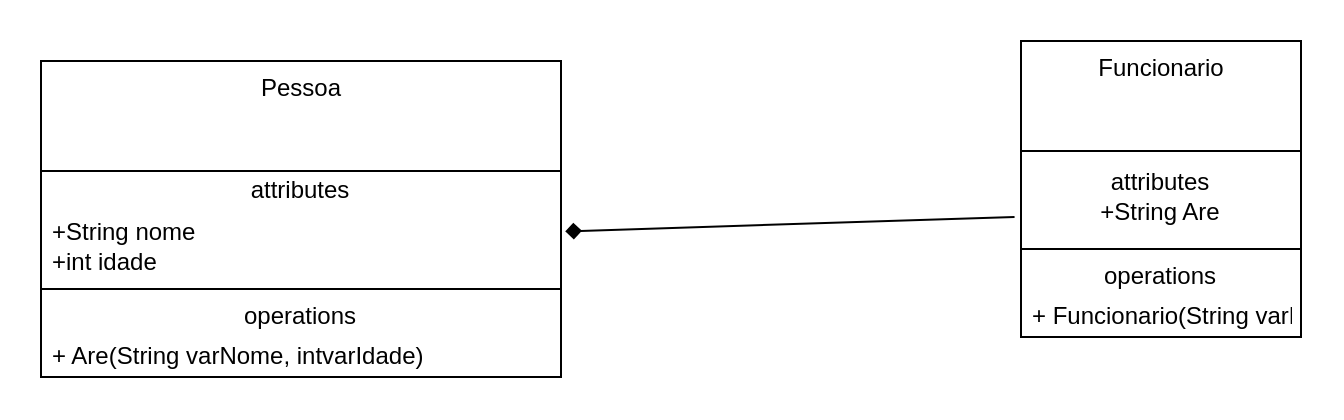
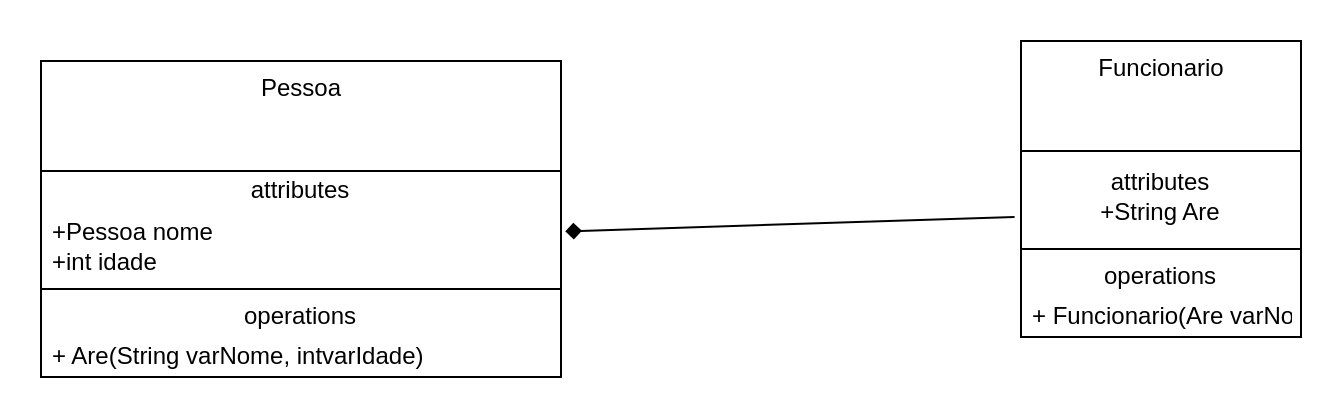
node "+String nome +int idade": label "+String nome +int idade" -> "+Pessoa nome +int idade"
node "+ Funcionario(String varNome, intvarIdade)": label "+ Funcionario(String varNome, intvarIdade)" -> "+ Funcionario(Are varNome, intvarIdade)"
